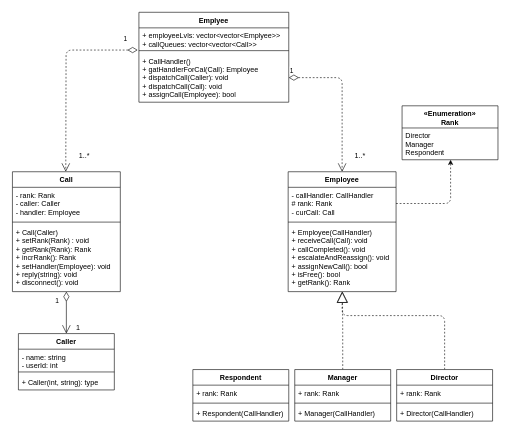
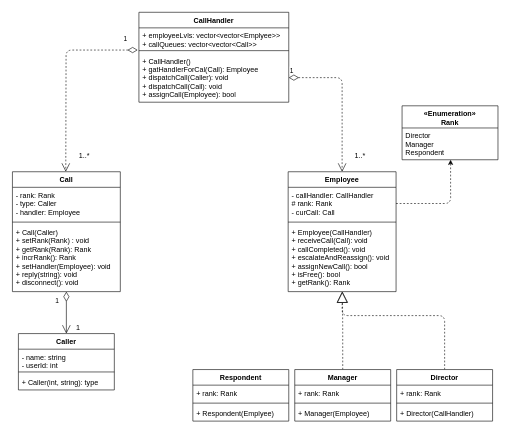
node "Emplyee": label "Emplyee" -> "CallHandler"
node "- rank: Rank - caller: Caller - handler: Employee": label "- rank: Rank - caller: Caller - handler: Employee" -> "- rank: Rank - type: Caller - handler: Employee"
node "+ Respondent(CallHandler)": label "+ Respondent(CallHandler)" -> "+ Respondent(Emplyee)"
node "+ Manager(CallHandler)": label "+ Manager(CallHandler)" -> "+ Manager(Employee)"
